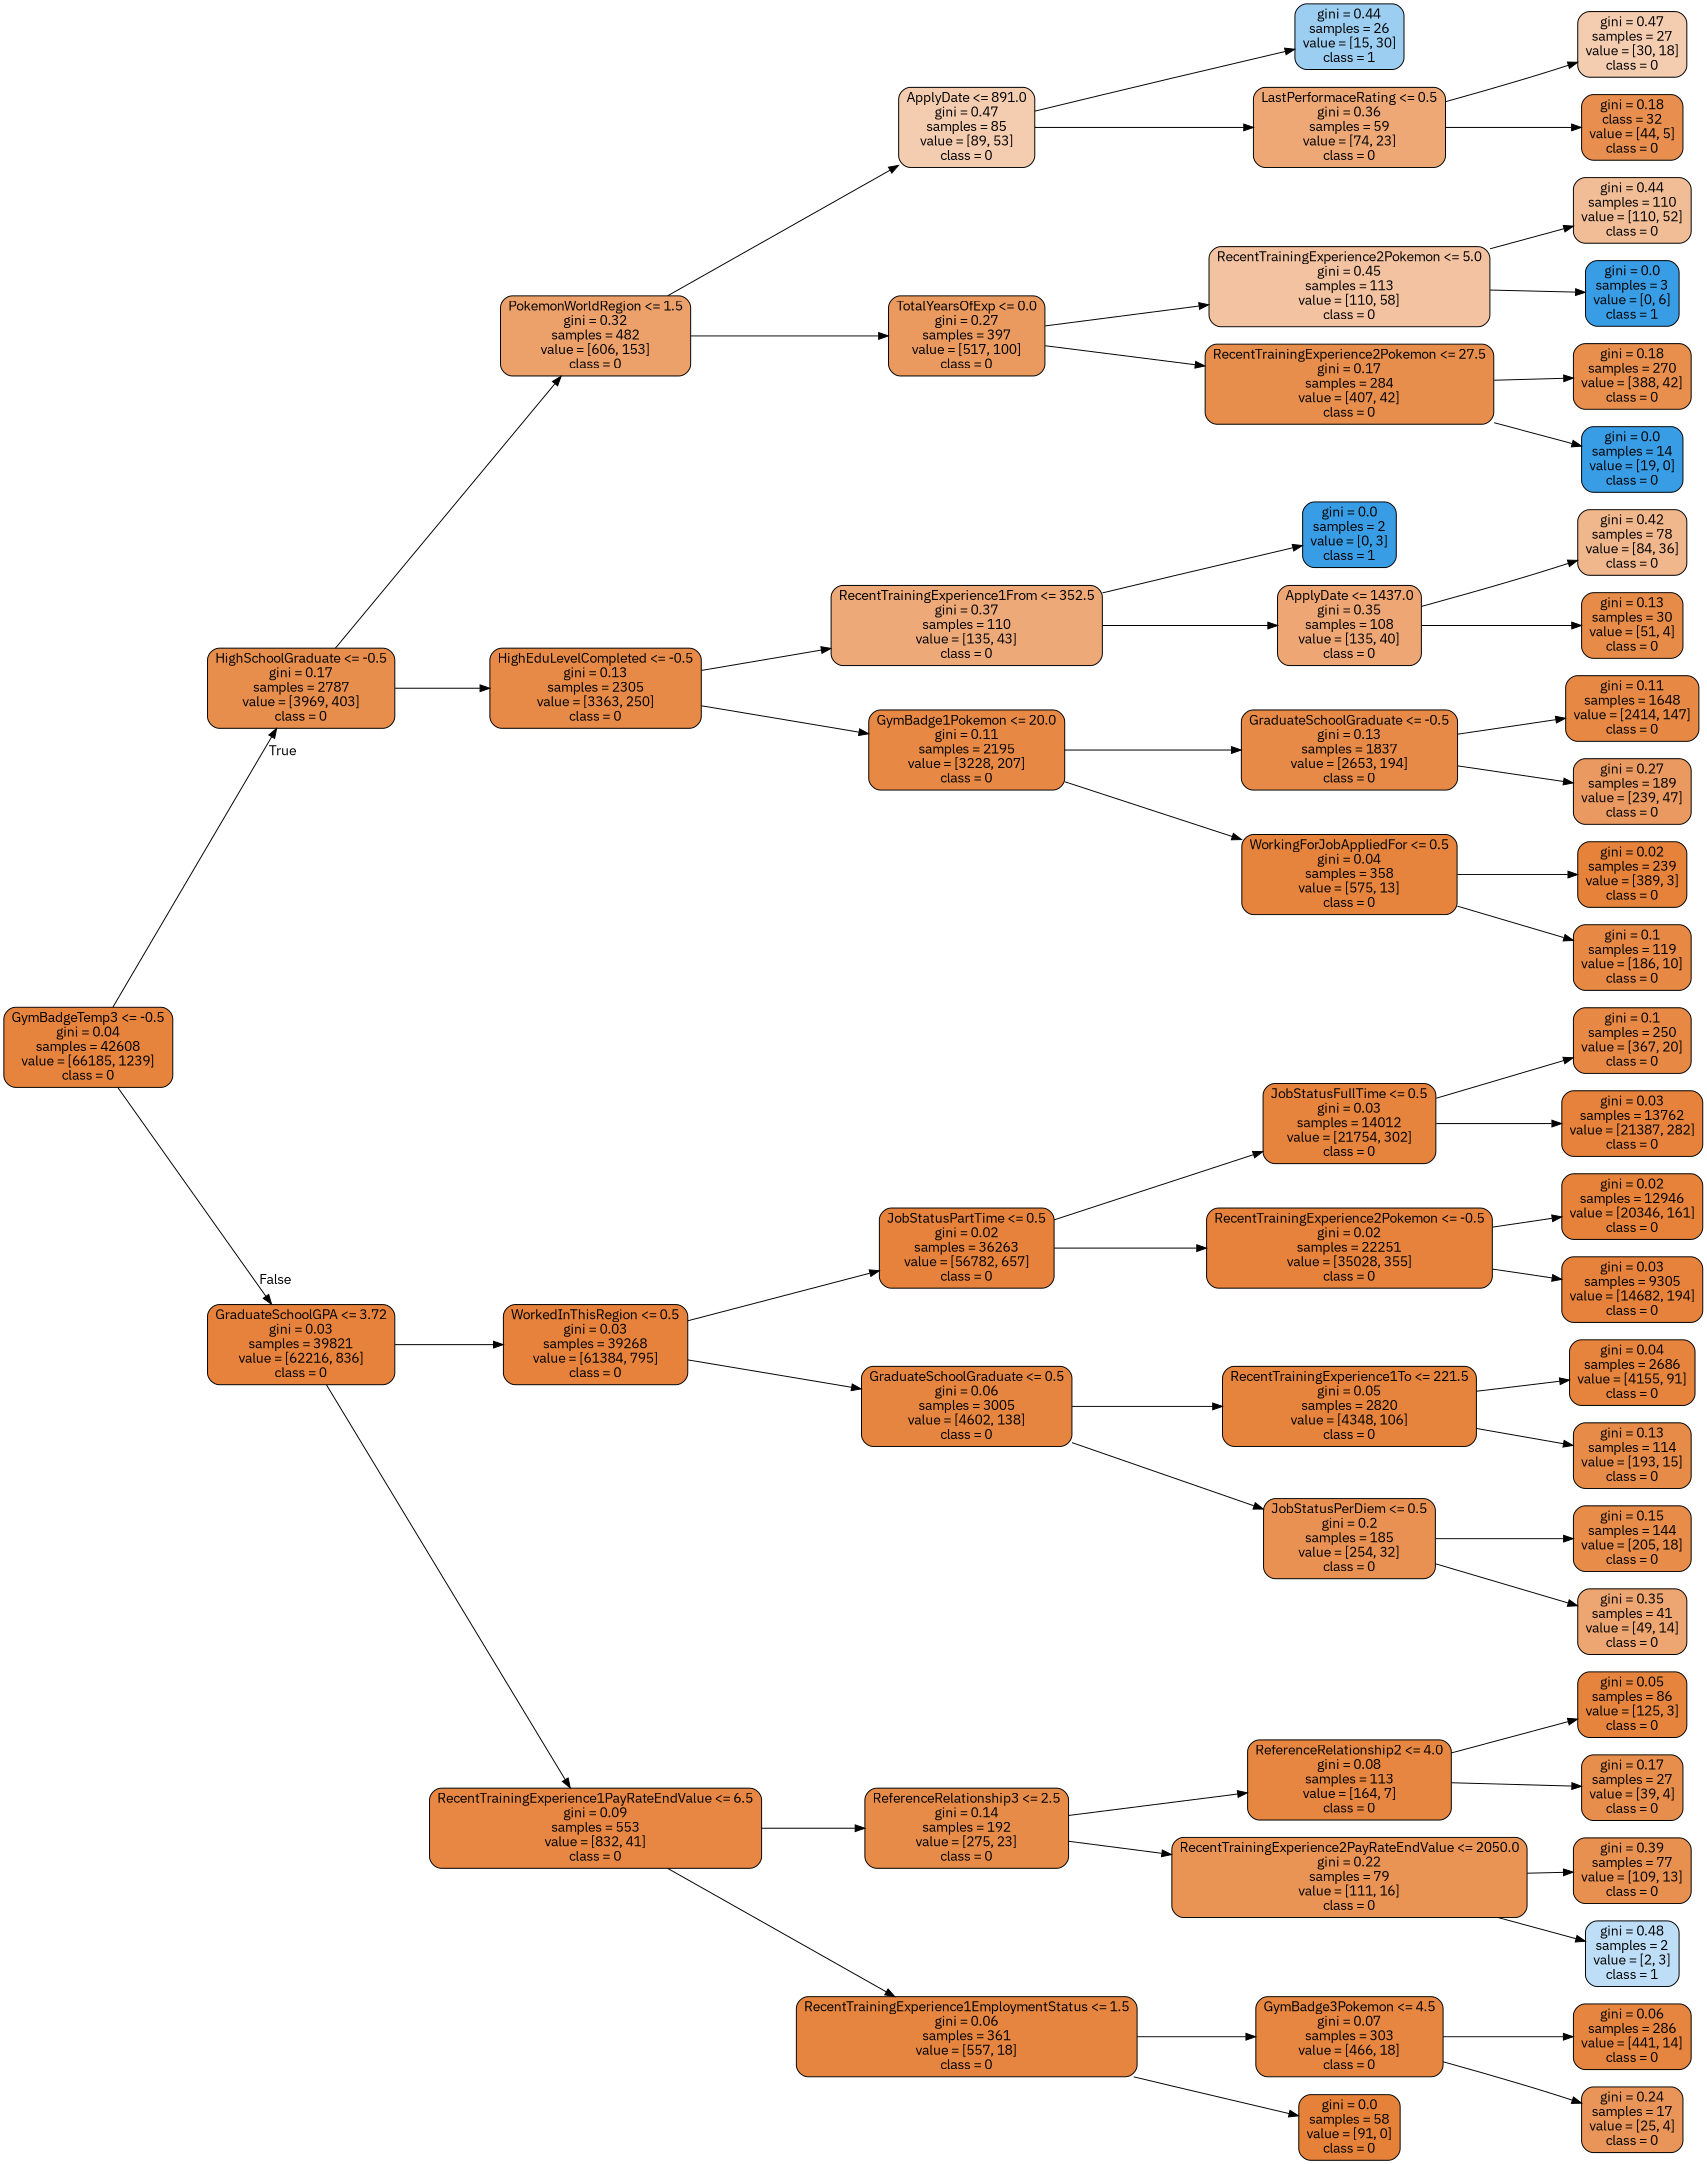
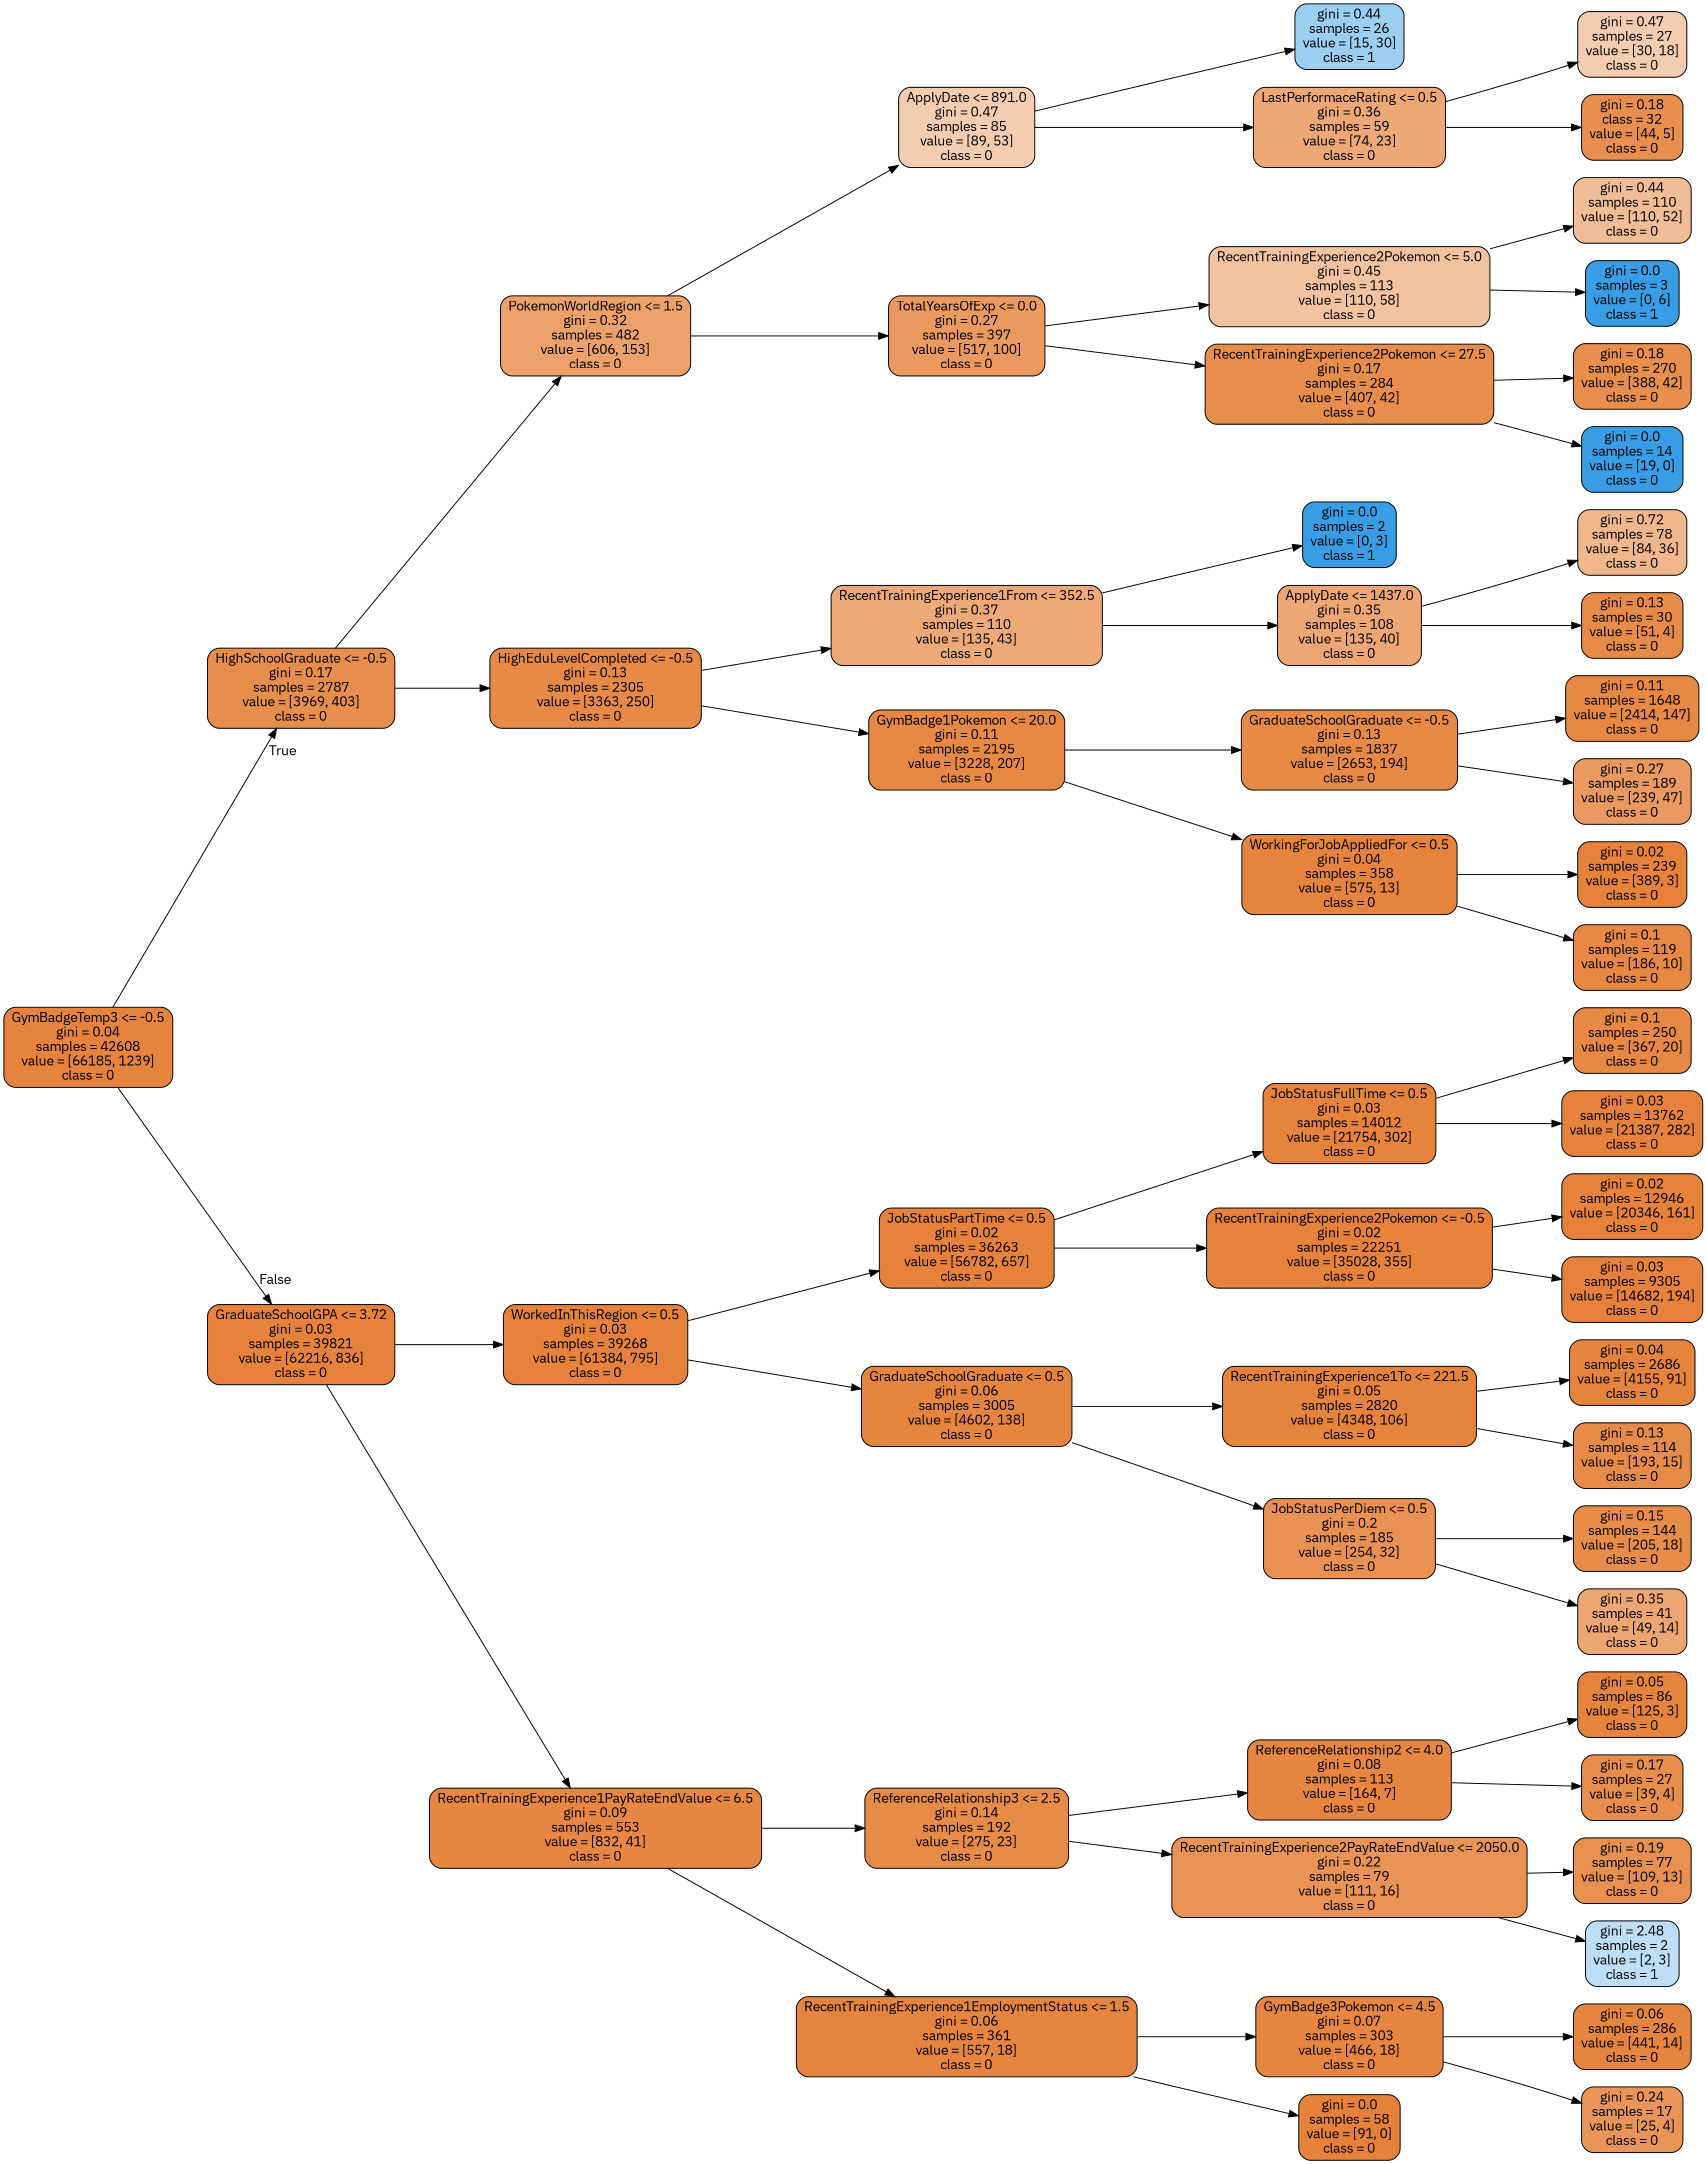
node "gini = 0.42 samples = 78 value = [84, 36] class = 0": label "gini = 0.42 samples = 78 value = [84, 36] class = 0" -> "gini = 0.72 samples = 78 value = [84, 36] class = 0"
node "gini = 0.39 samples = 77 value = [109, 13] class = 0": label "gini = 0.39 samples = 77 value = [109, 13] class = 0" -> "gini = 0.19 samples = 77 value = [109, 13] class = 0"
node "gini = 0.48 samples = 2 value = [2, 3] class = 1": label "gini = 0.48 samples = 2 value = [2, 3] class = 1" -> "gini = 2.48 samples = 2 value = [2, 3] class = 1"
